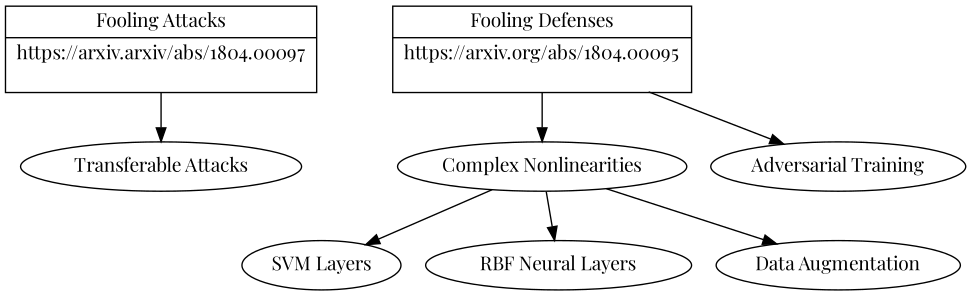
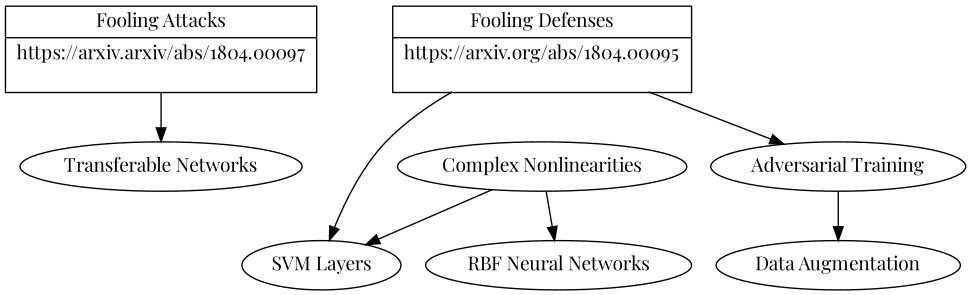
edge "Fooling Defenses" -> "Complex Nonlinearities": now "Fooling Defenses" -> "SVM Layers"
node "Transferable Attacks": label "Transferable Attacks" -> "Transferable Networks"
edge "Complex Nonlinearities" -> "Data Augmentation": now "Adversarial Training" -> "Data Augmentation"
node "RBF Neural Layers": label "RBF Neural Layers" -> "RBF Neural Networks"
